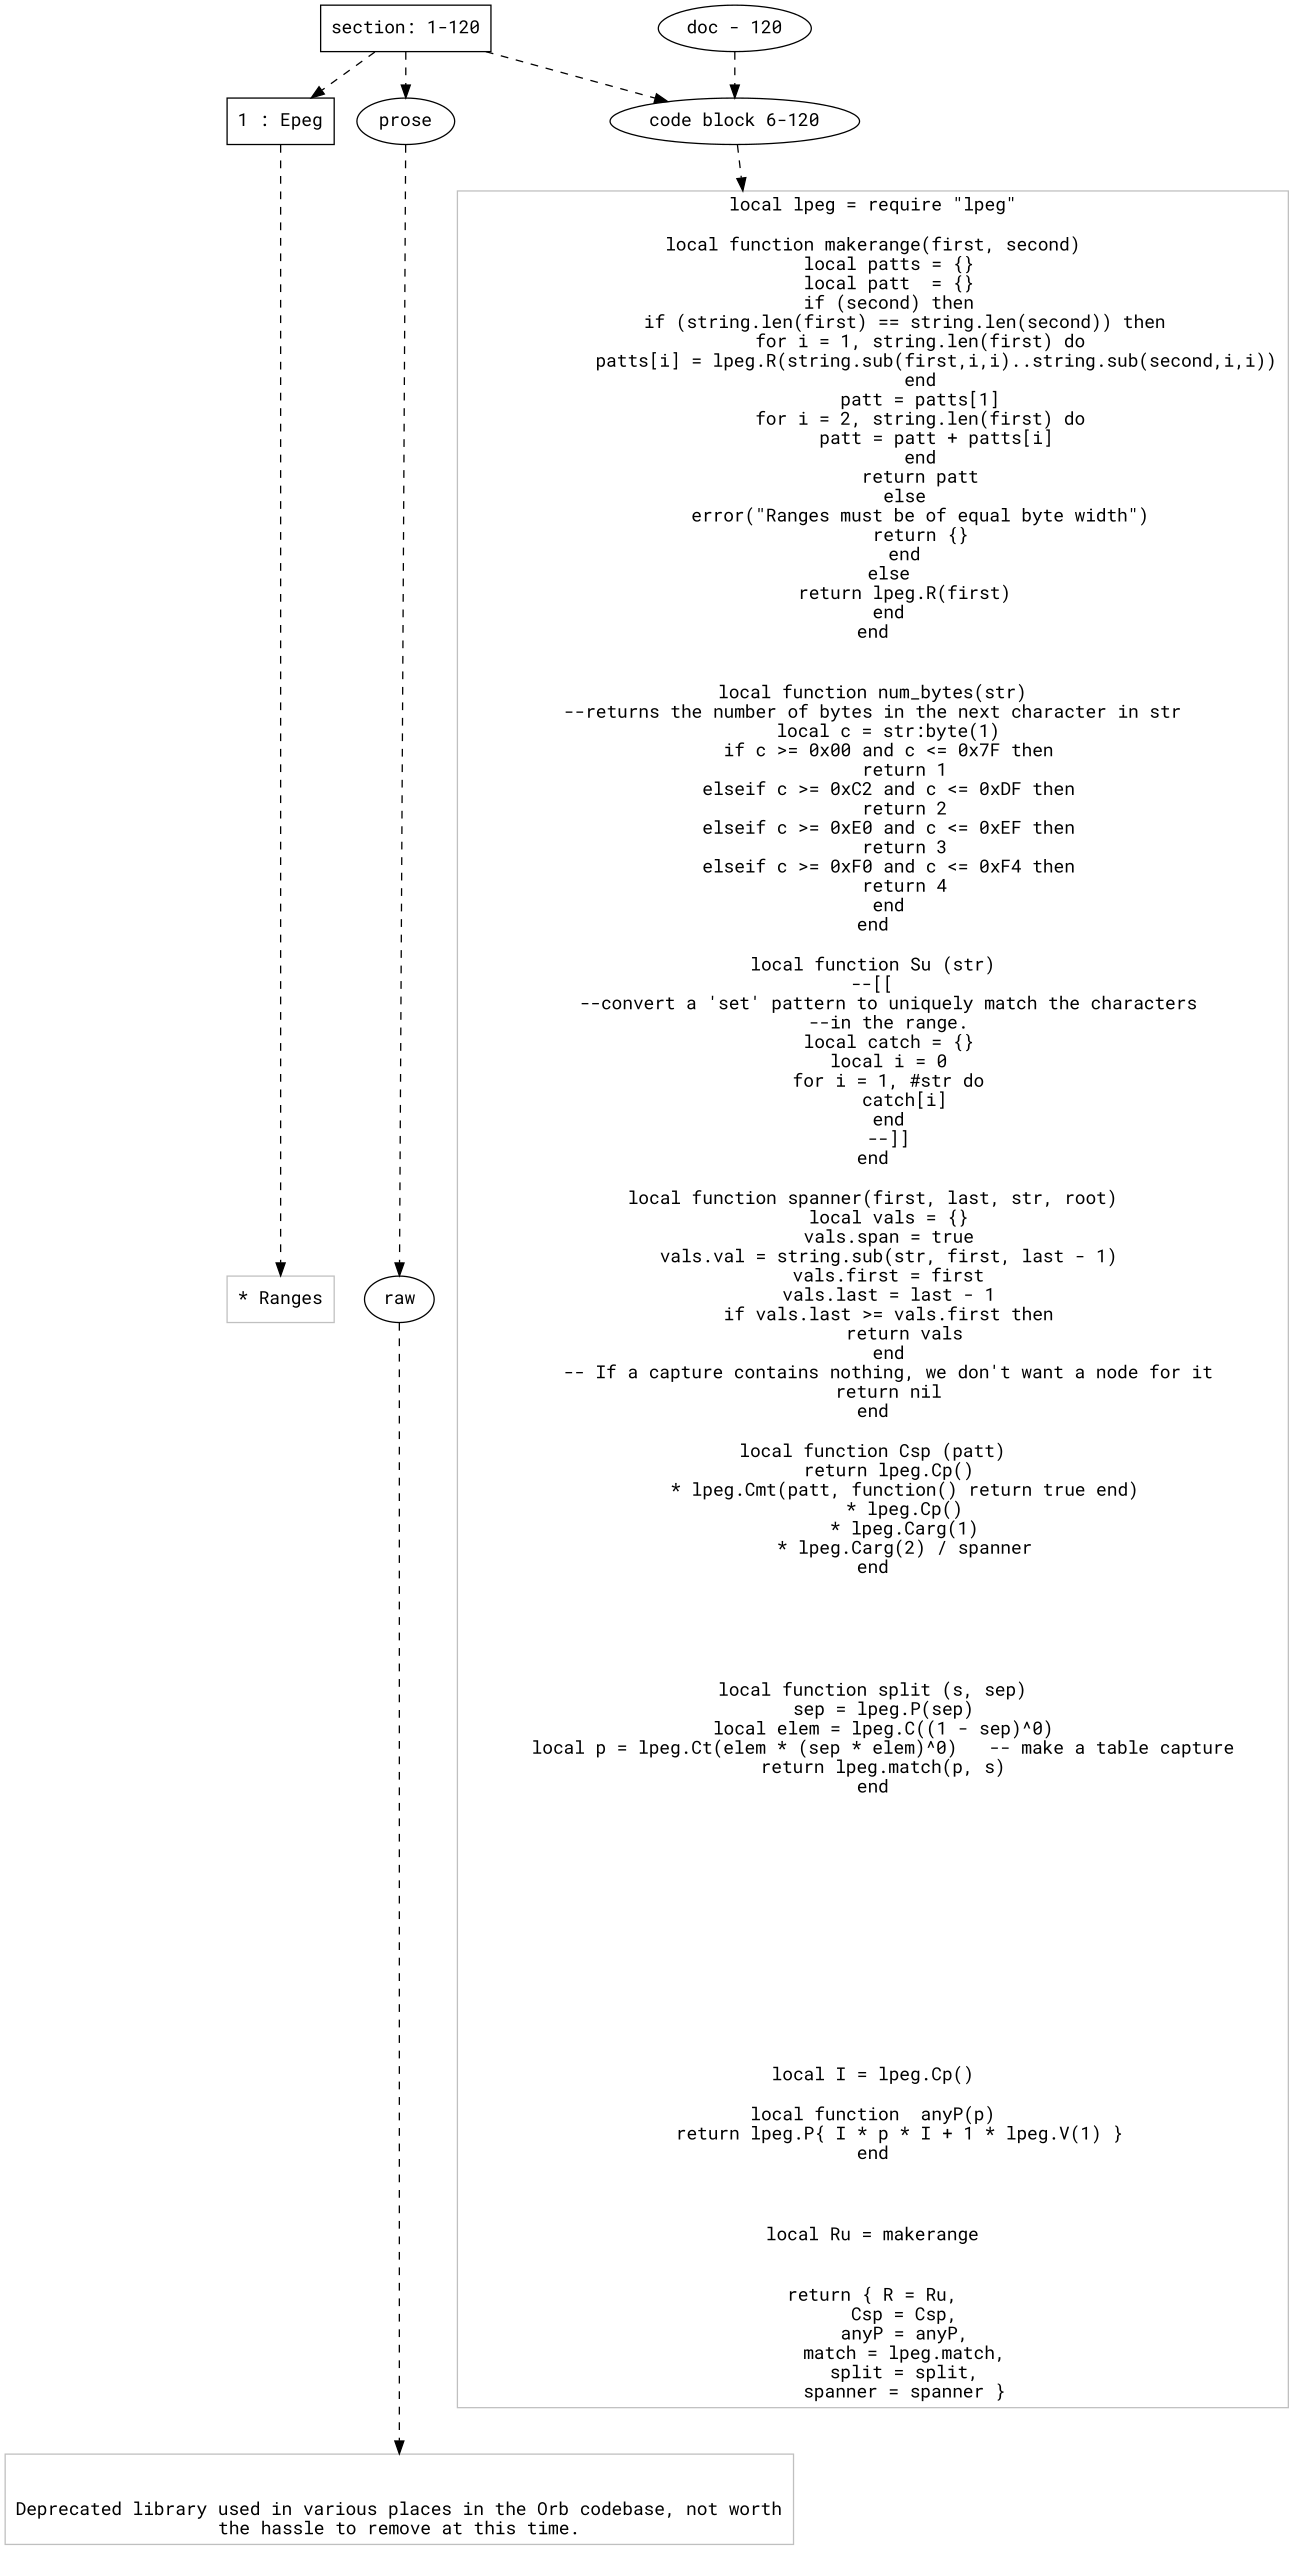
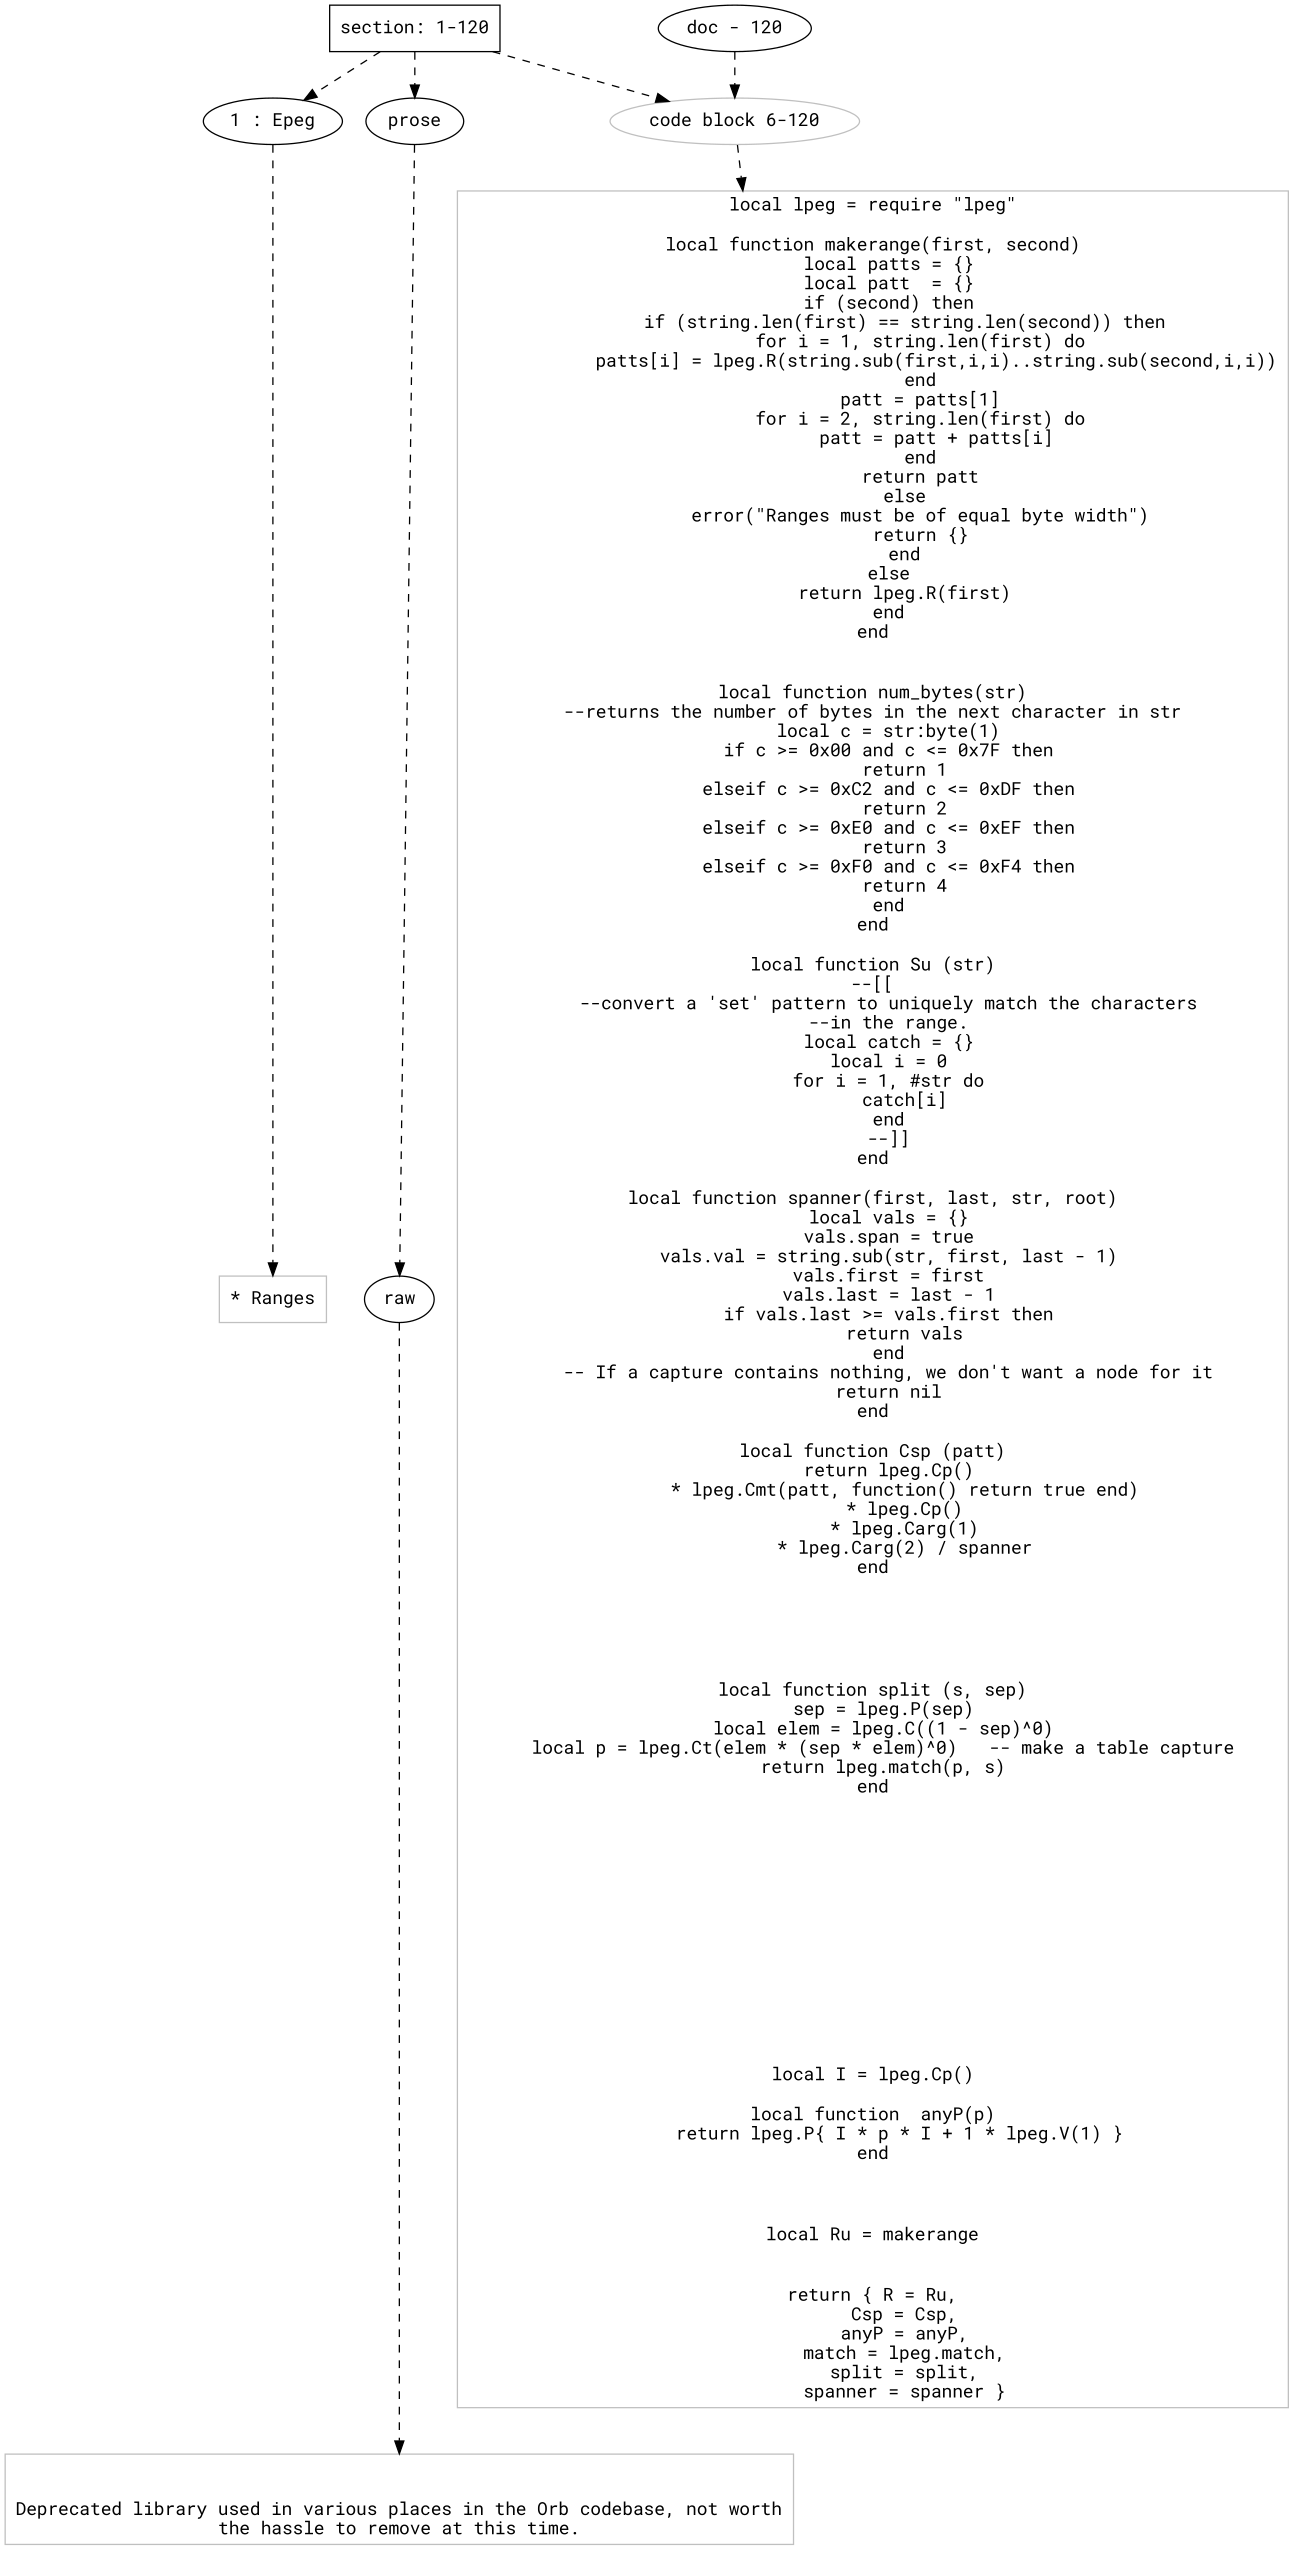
node "1 : Epeg": shape box -> ellipse
node "code block 6-120": color black -> Gray
